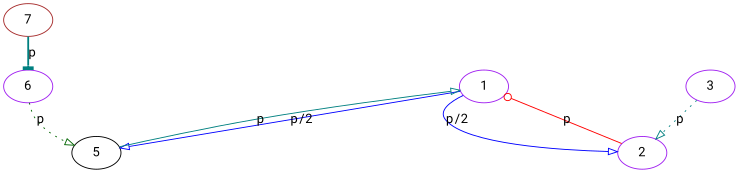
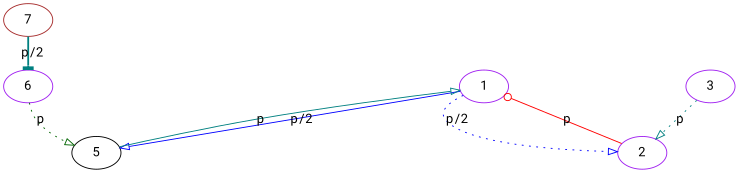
edge "7" -> "6": label "p" -> "p/2"
edge "1" -> "2": style solid -> dotted
